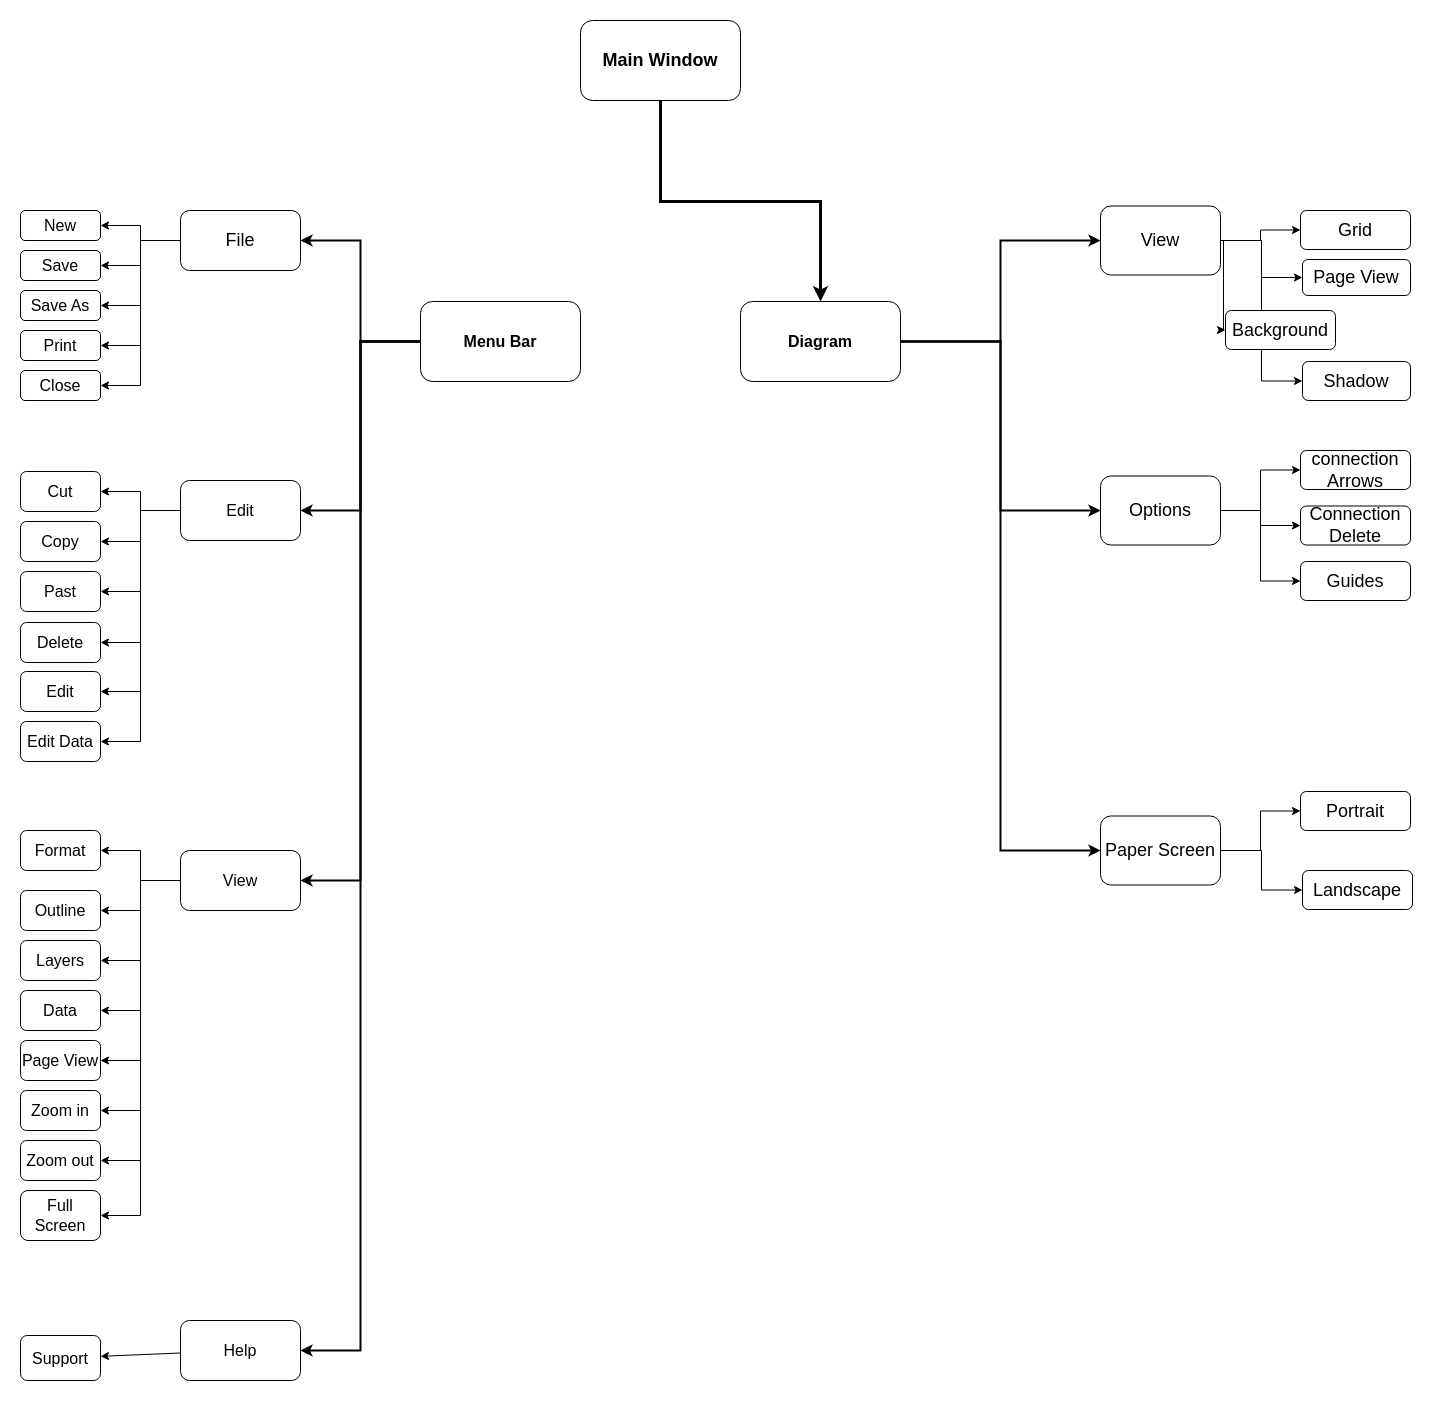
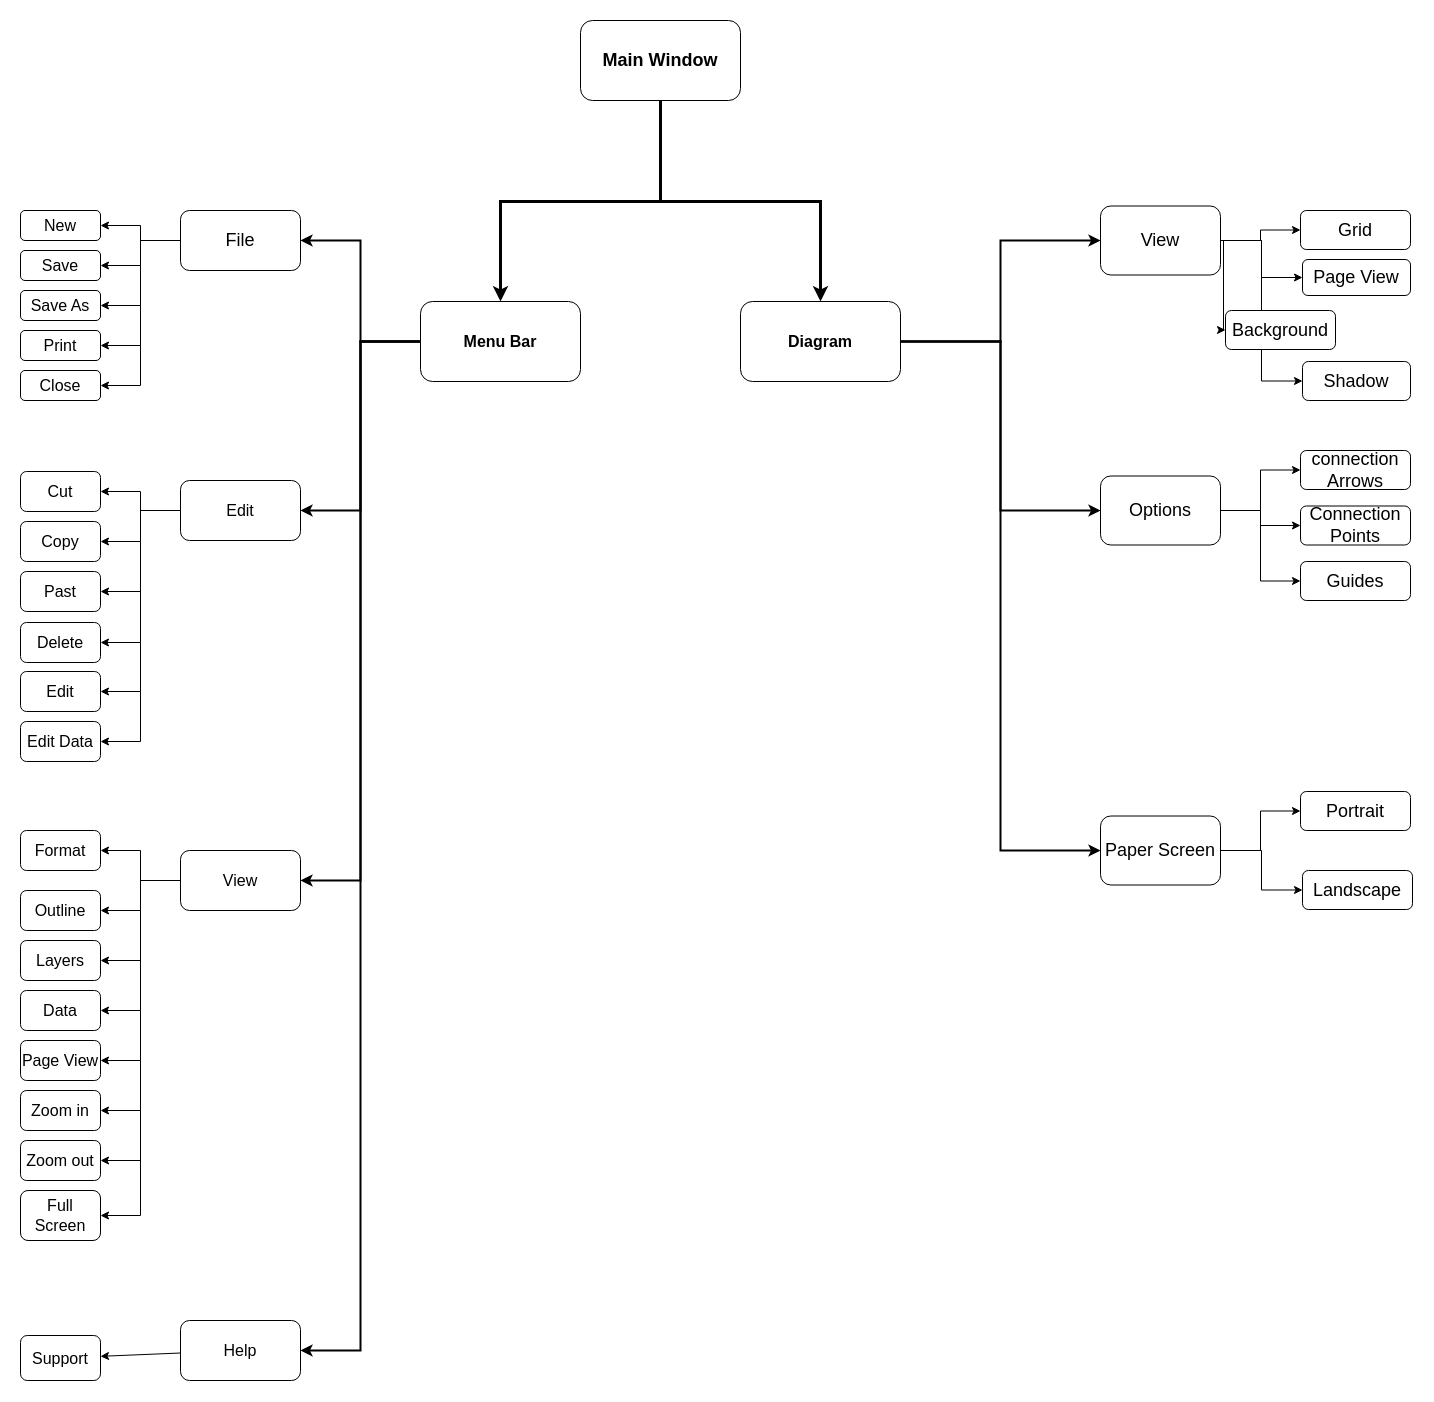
edge "Main Window" -> "Menu Bar": added
node "Connection Delete": label "Connection Delete" -> "Connection Points"
